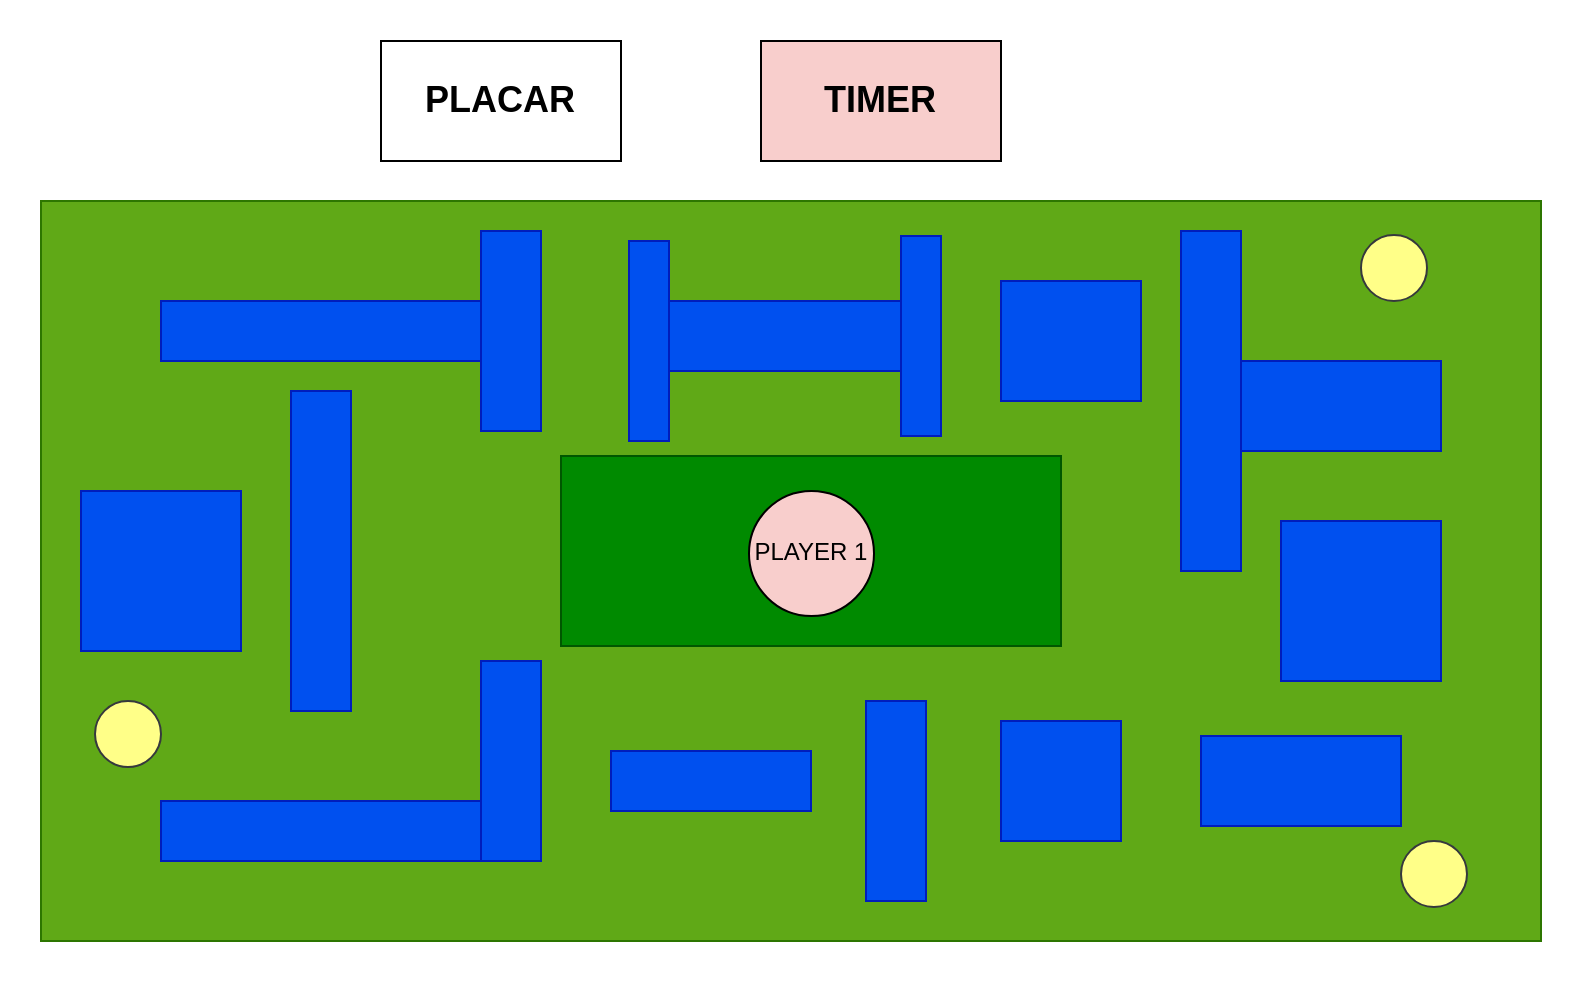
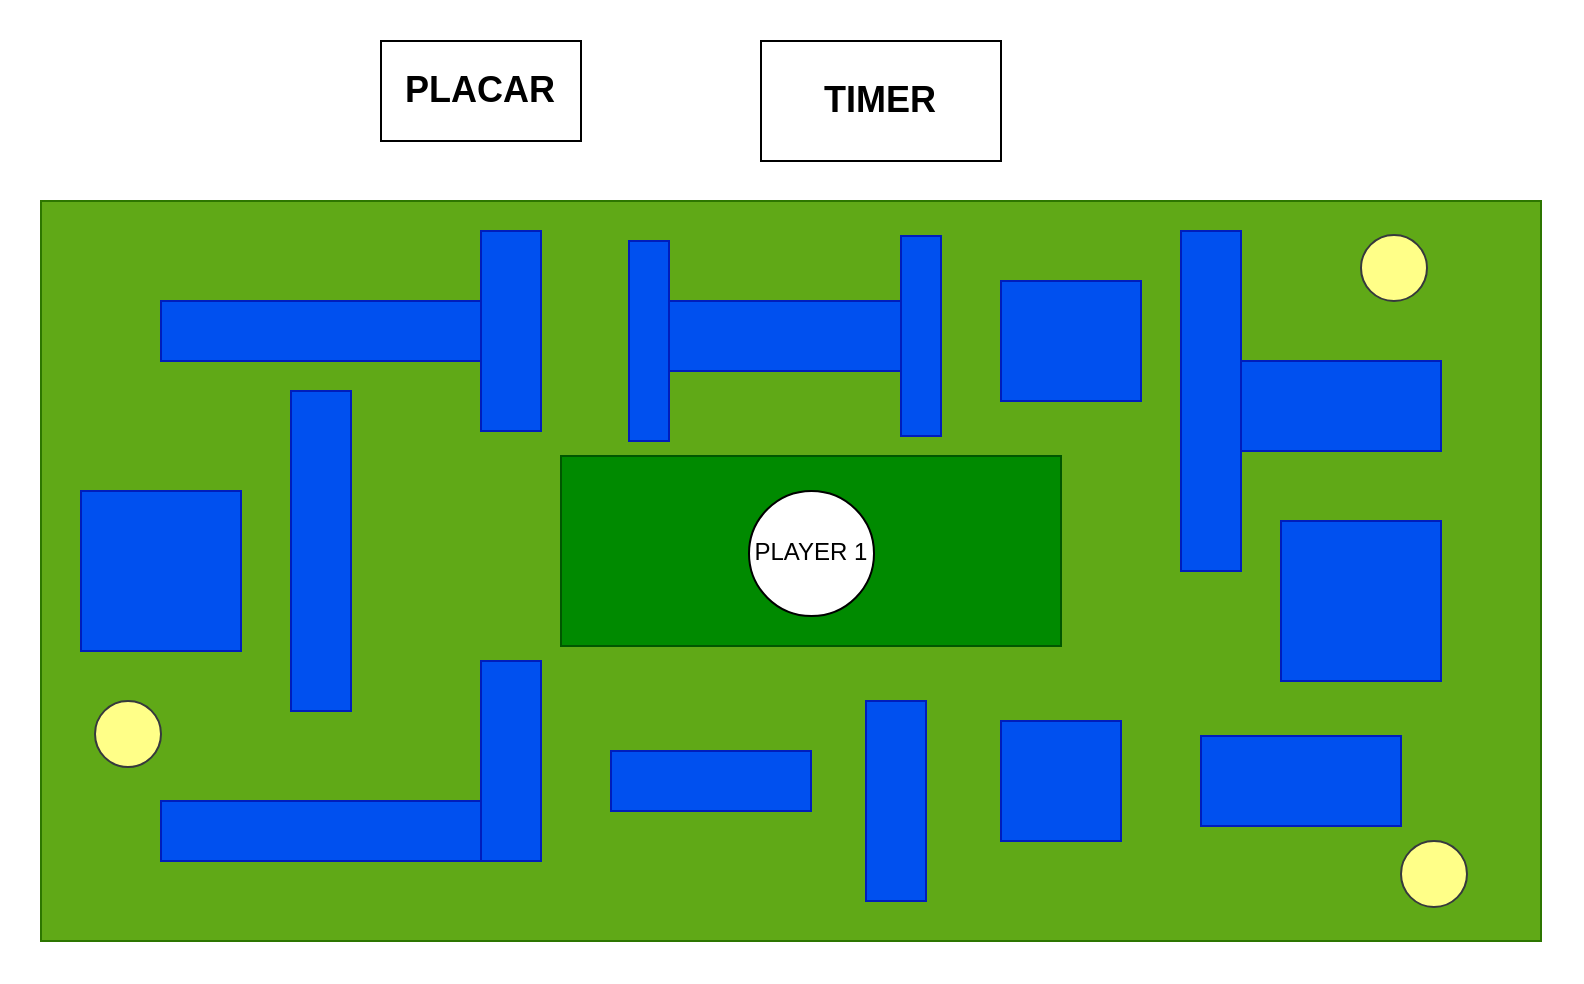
node "PLACAR": size 240x120 -> 200x100
node "TIMER": fillcolor #f8cecc -> #ffffff
node "PLAYER 1": fillcolor #f8cecc -> #ffffff
